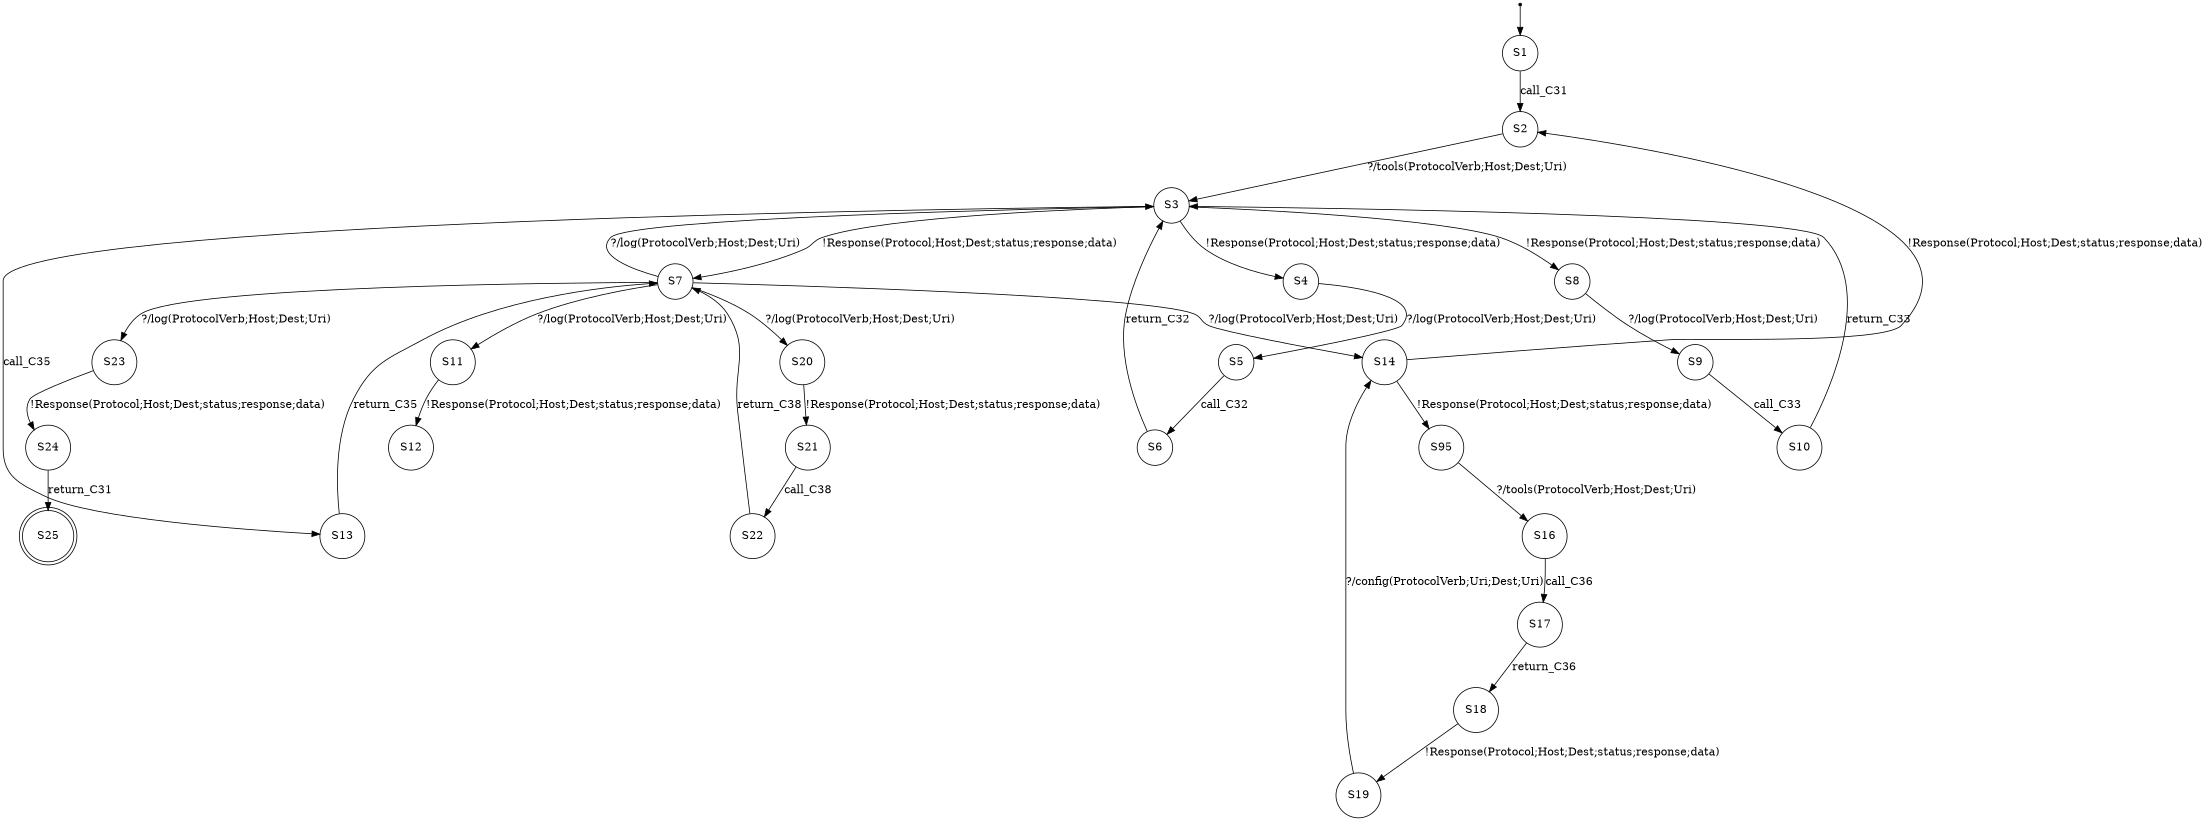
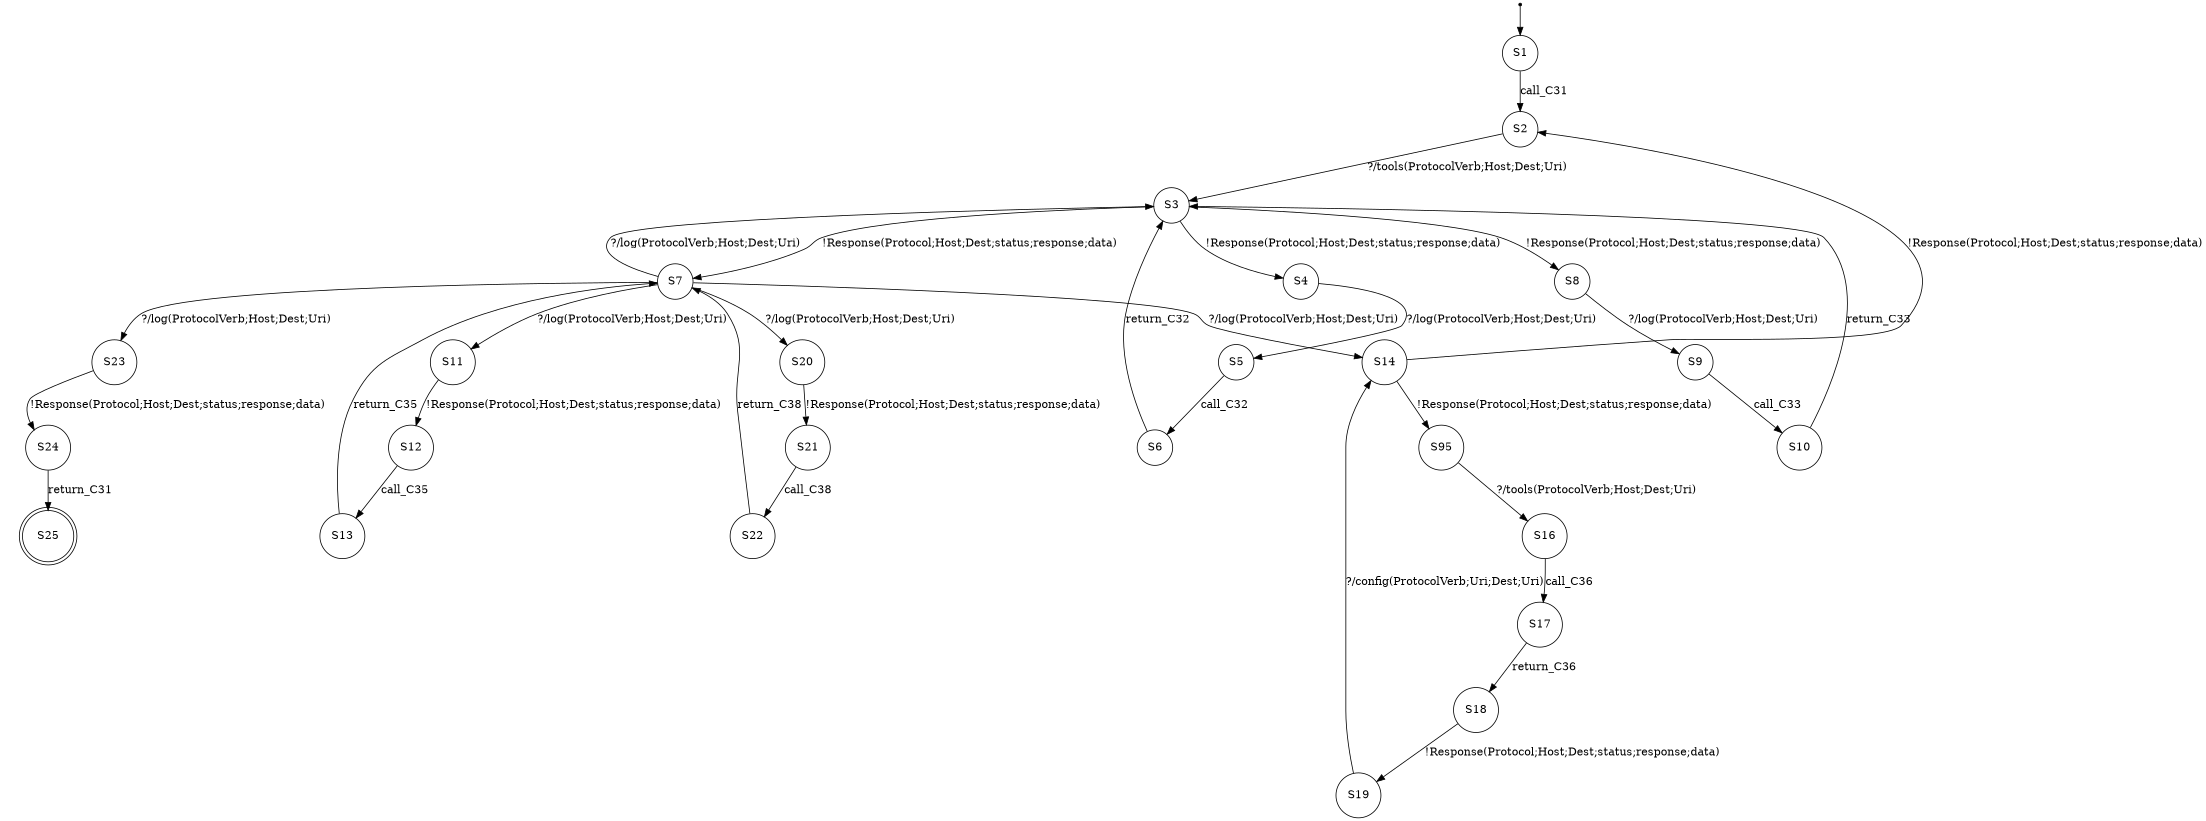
edge "S3" -> "S13": now "S12" -> "S13"
